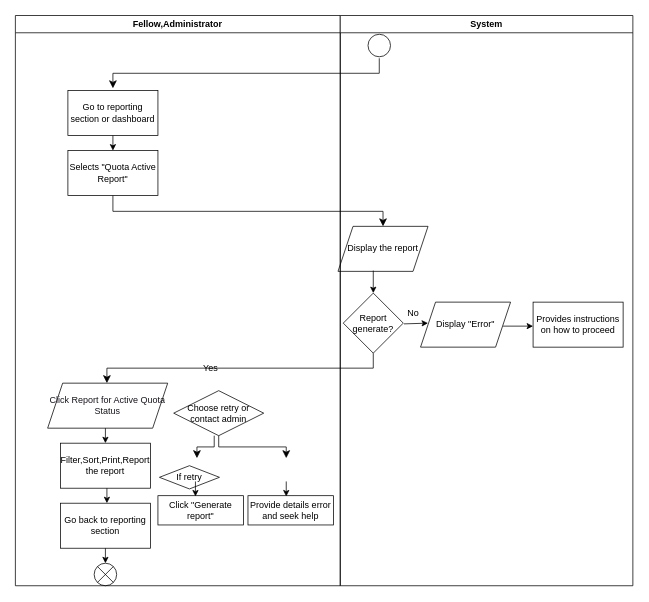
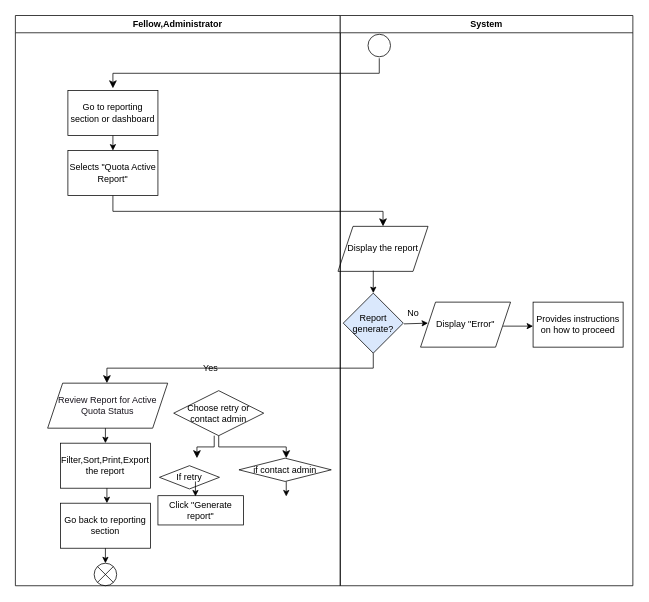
node "Report generate?": fillcolor #ffffff -> #dae8fc
node "Click Report for Active Quota Status": label "Click Report for Active Quota Status" -> "Review Report for Active Quota Status"
node "Filter,Sort,Print,Report the report": label "Filter,Sort,Print,Report the report" -> "Filter,Sort,Print,Export the report"
node "if contact admin": added
node "Provide details error and seek help": removed
